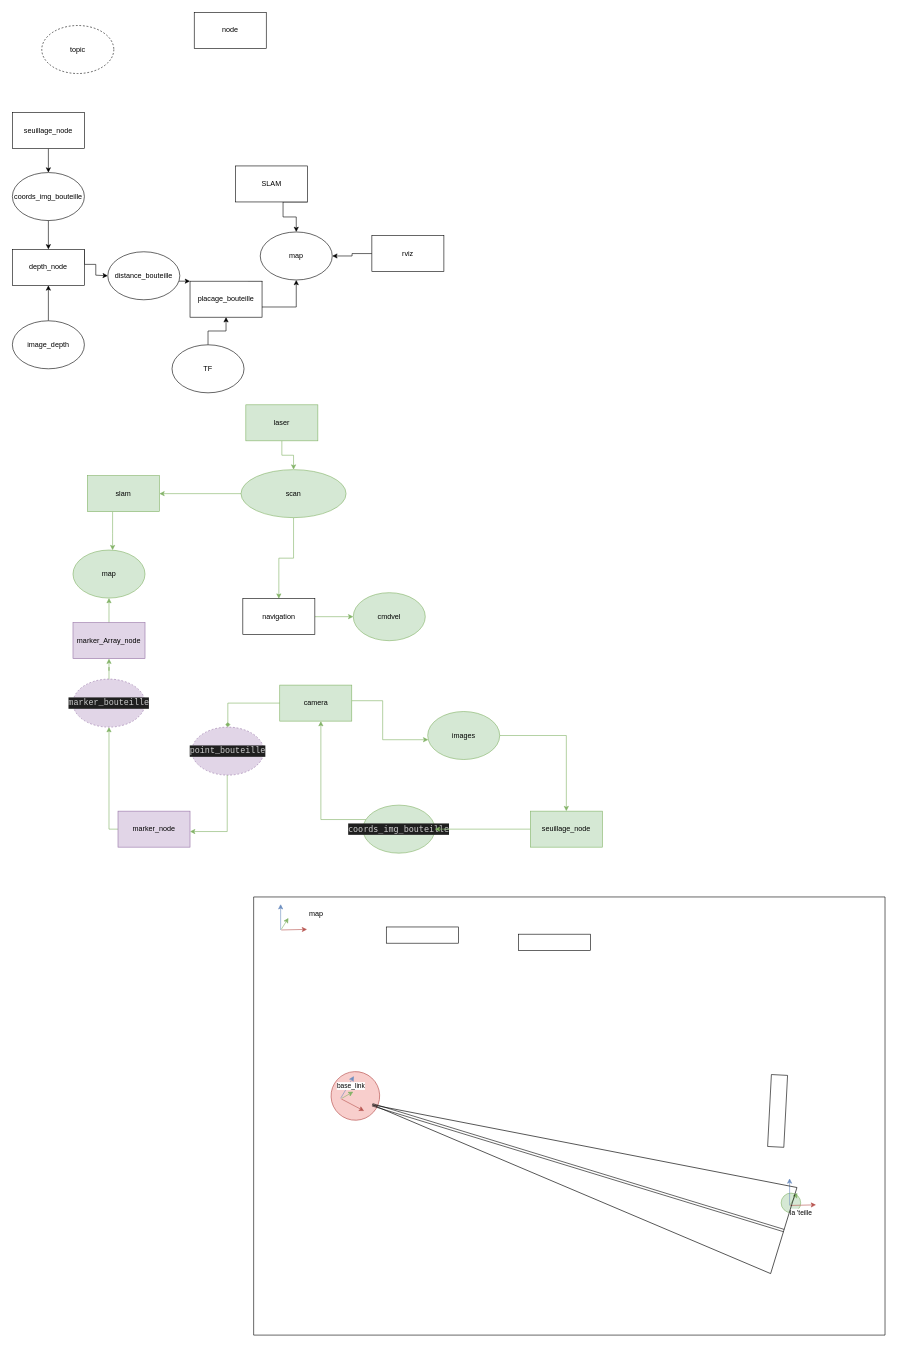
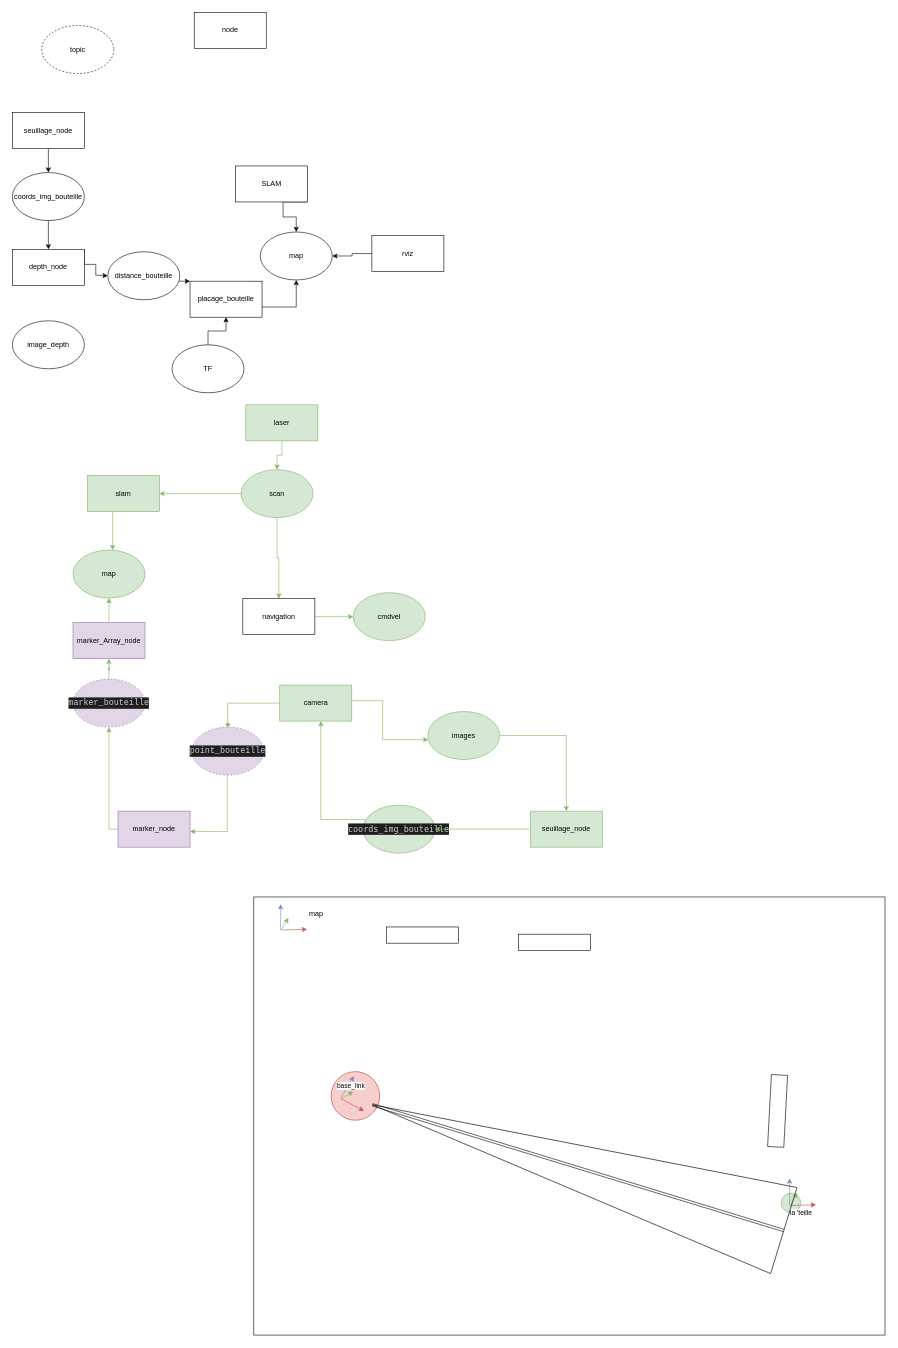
edge "image_depth" -> "depth_node": removed
node "scan": size 105x48 -> 72x48
